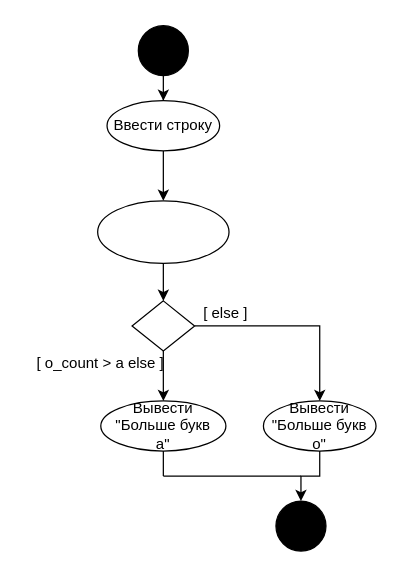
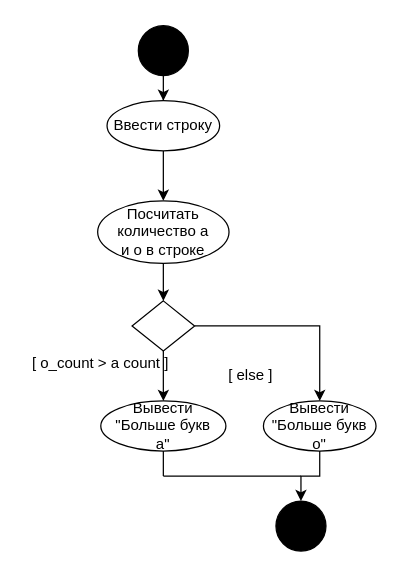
node "Посчитать количество а и о в строке": added
node "[ else ]": moved (226, 313) -> (251, 376)
node "[ o_count > a else ]": label "[ o_count > a else ]" -> "[ o_count > a count ]"
